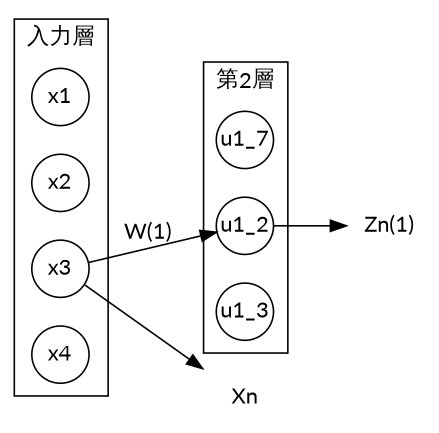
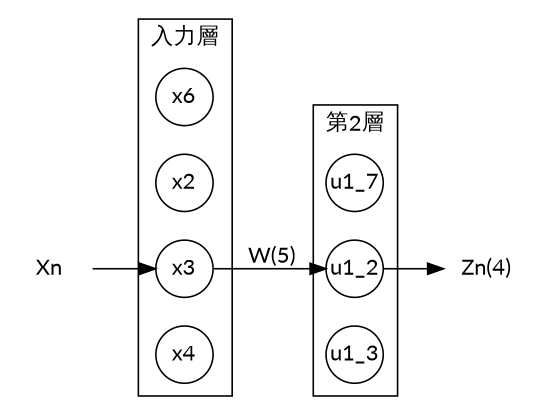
node "x1": label "x1" -> "x6"
node "Zn(1)": label "Zn(1)" -> "Zn(4)"
edge "x3" -> "u1_2": label "W(1)" -> "W(5)"
edge "x3" -> "Xn": reversed
